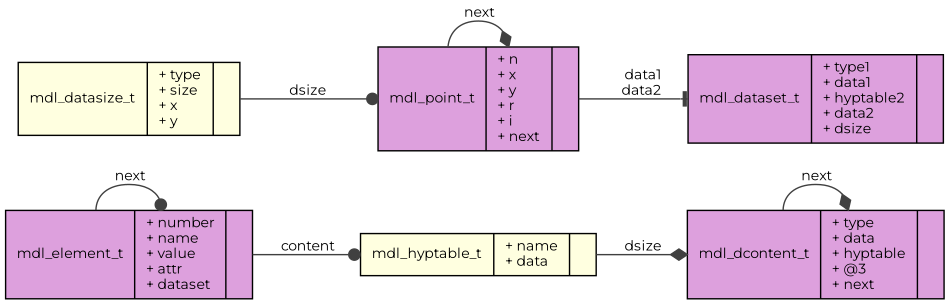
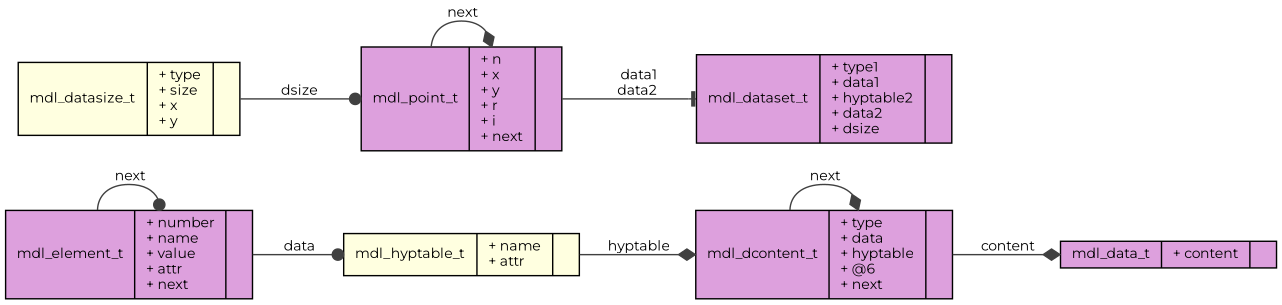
edge "mdl_element_t" -> "mdl_hyptable_t": label " content" -> " data"
edge "mdl_hyptable_t" -> "mdl_dcontent_t": label " dsize" -> " hyptable"
node "mdl_data_t": added
node "mdl_hyptable_t": text "+ data" -> "+ attr"
node "mdl_dcontent_t": text "+ @3" -> "+ @6"
node "mdl_element_t": text "+ dataset" -> "+ next"
